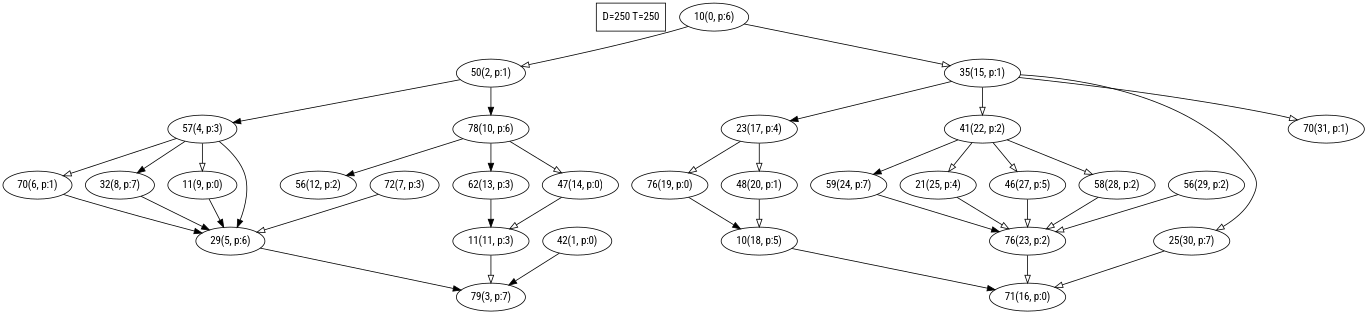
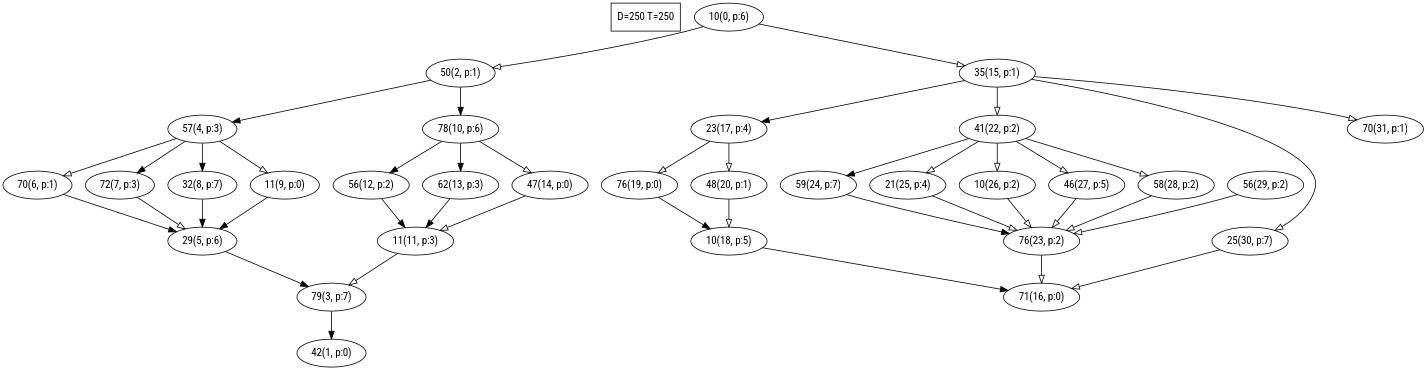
edge "57(4, p:3)" -> "29(5, p:6)": now "57(4, p:3)" -> "72(7, p:3)"
node "10(26, p:2)": added
edge "56(12, p:2)" -> "11(11, p:3)": added
edge "42(1, p:0)" -> "79(3, p:7)": reversed
